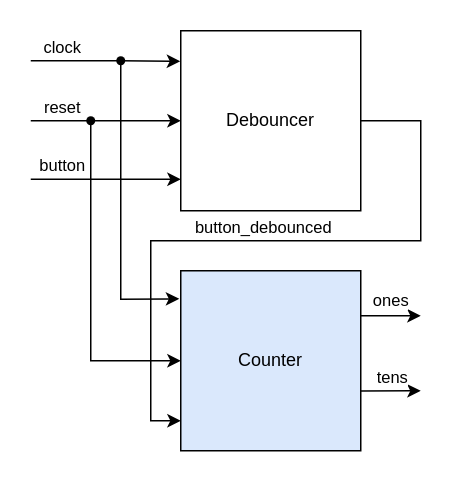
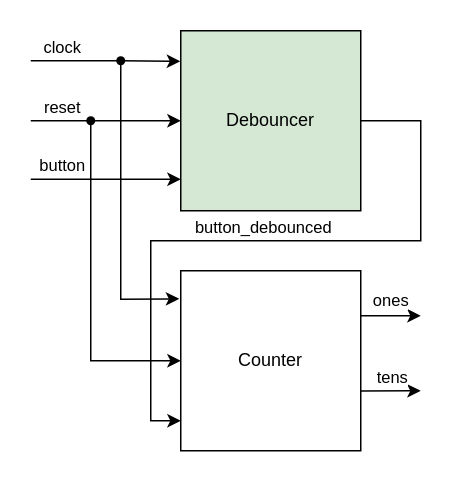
node "Debouncer": fillcolor #ffffff -> #d5e8d4
node "Counter": fillcolor #dae8fc -> #ffffff
